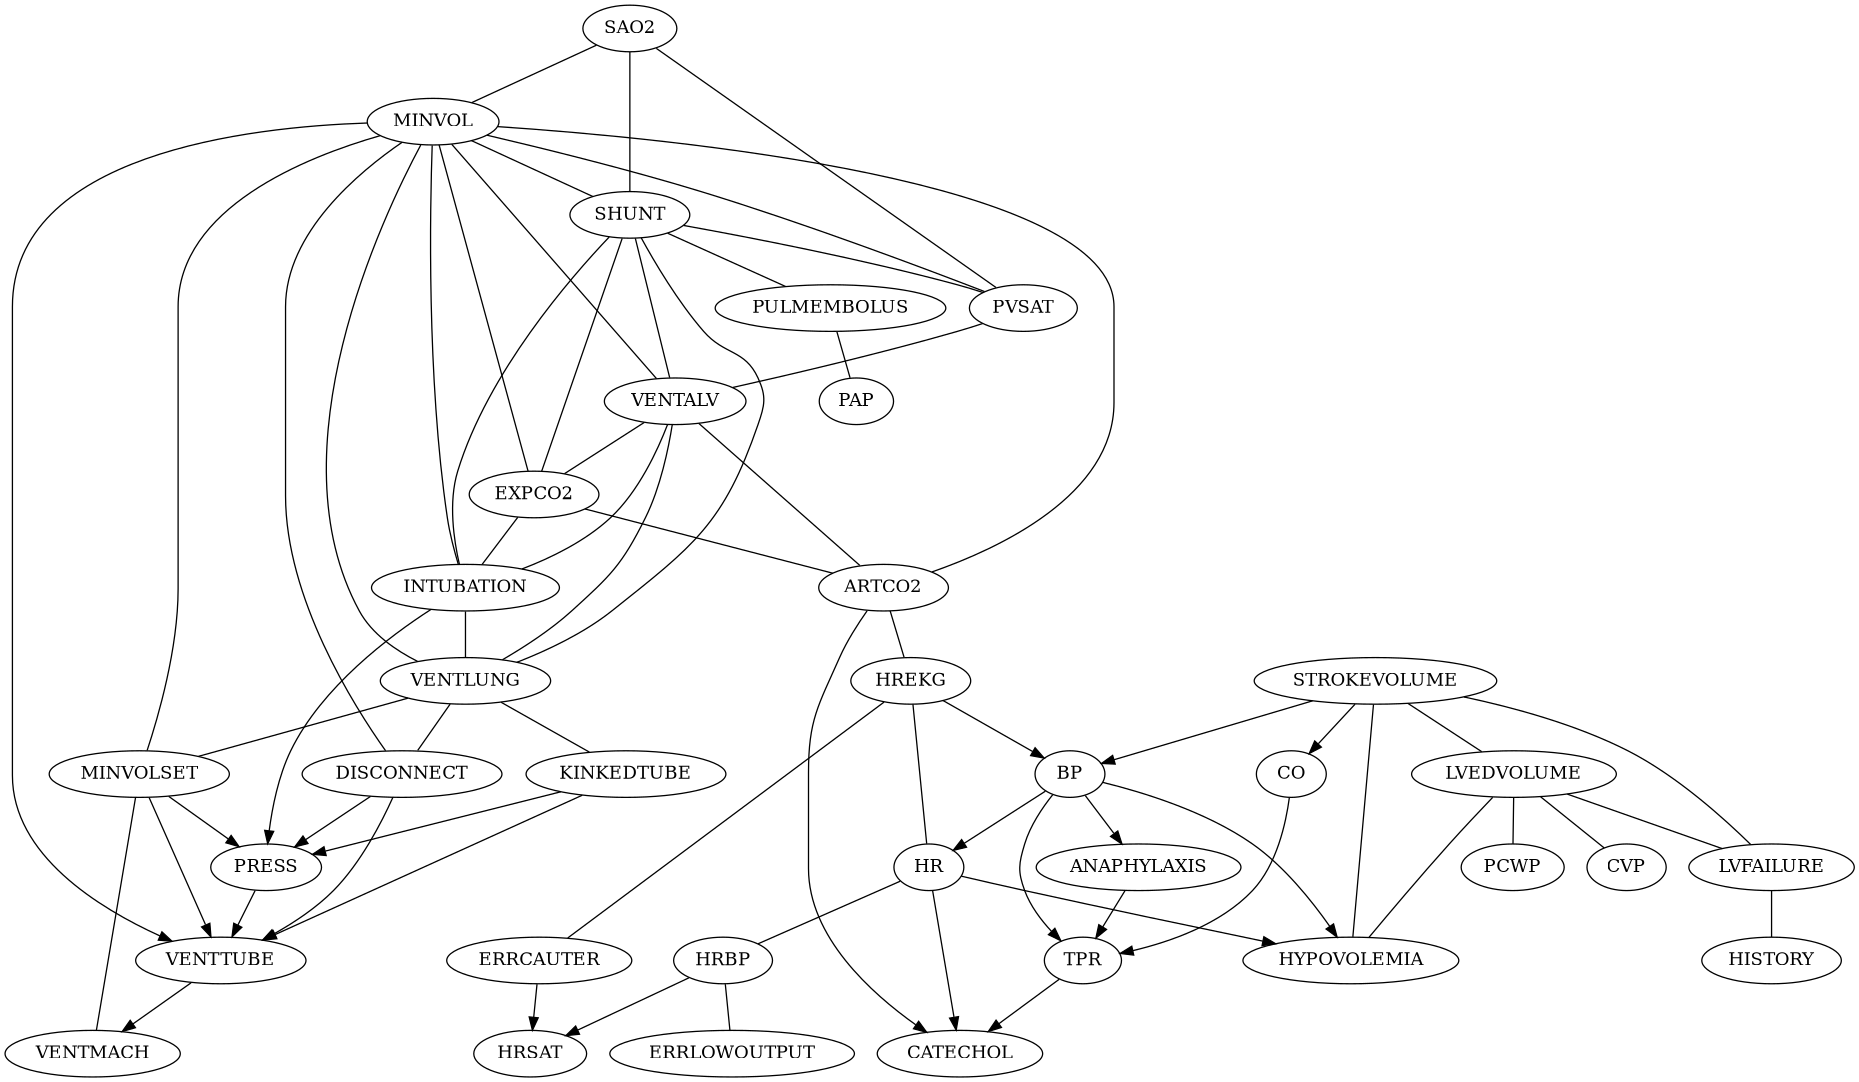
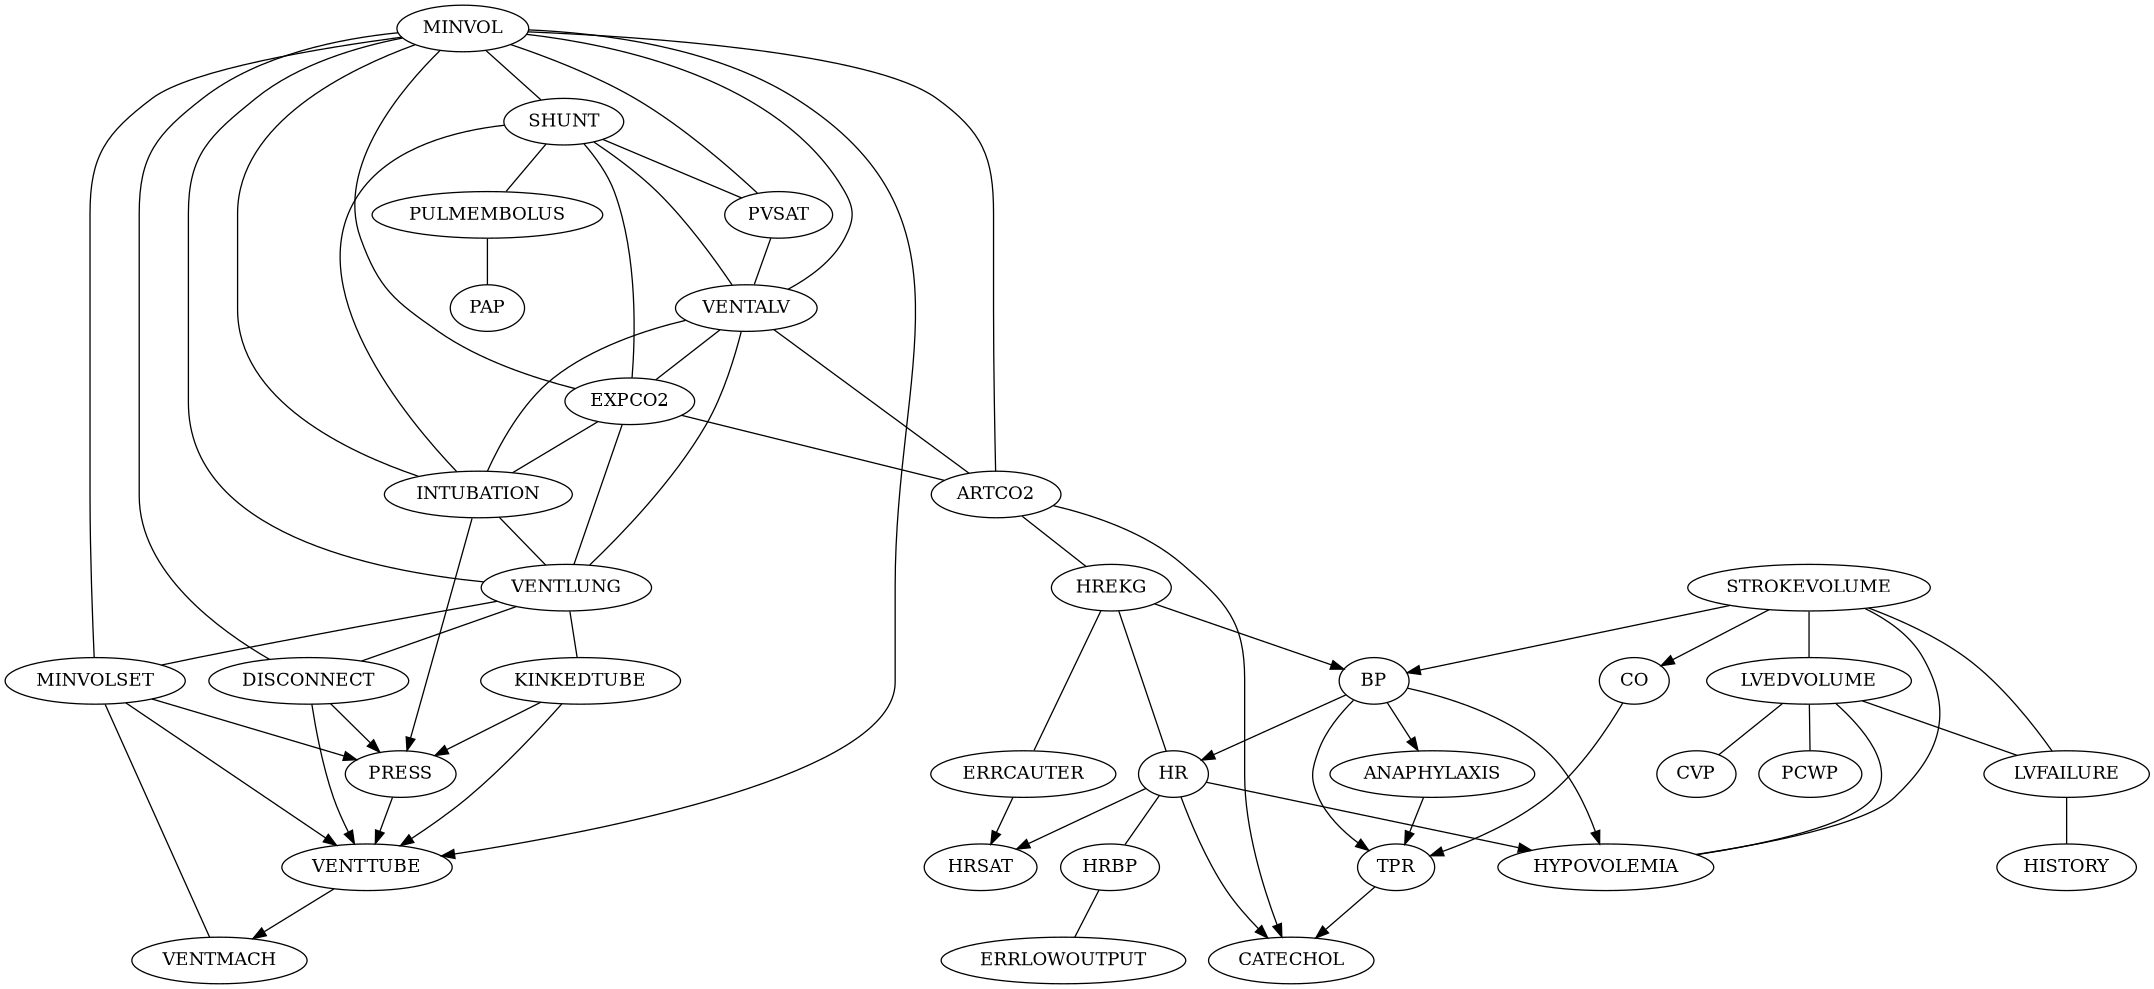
node "SAO2": removed
edge "SHUNT" -- "VENTLUNG": now "EXPCO2" -- "VENTLUNG"
edge "HRBP" -> "HRSAT": now "HR" -> "HRSAT"
